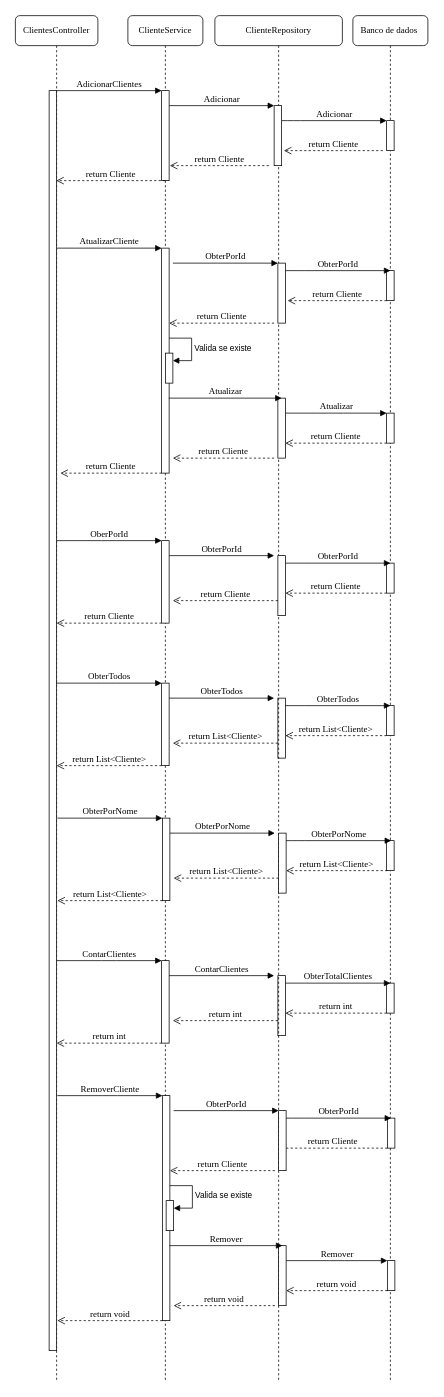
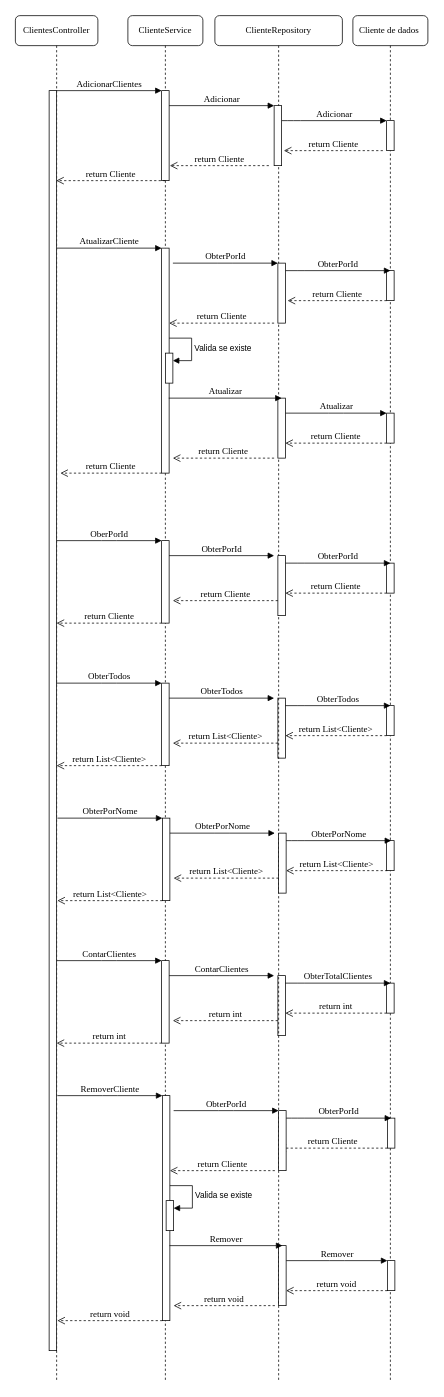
node "Banco de dados": label "Banco de dados" -> "Cliente de dados"
